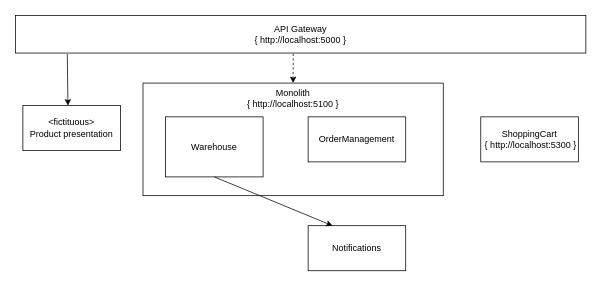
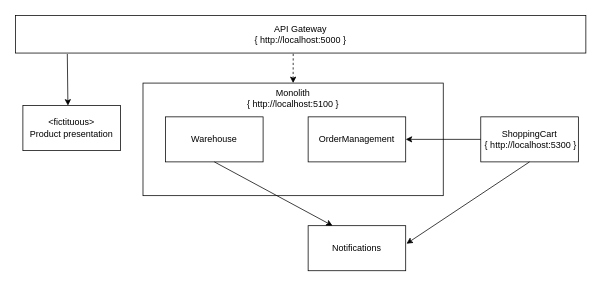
edge "ShoppingCart { http://localhost:5300 }" -> "OrderManagement": added
node "Warehouse": size 98x60 -> 98x45
edge "ShoppingCart { http://localhost:5300 }" -> "Notifications": added
